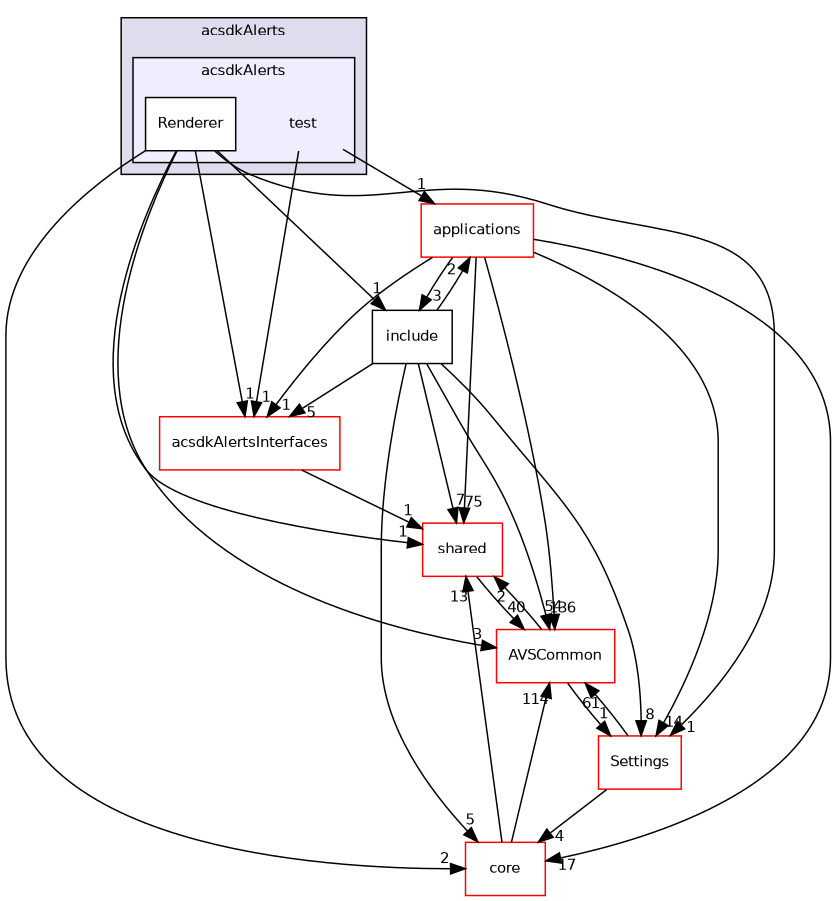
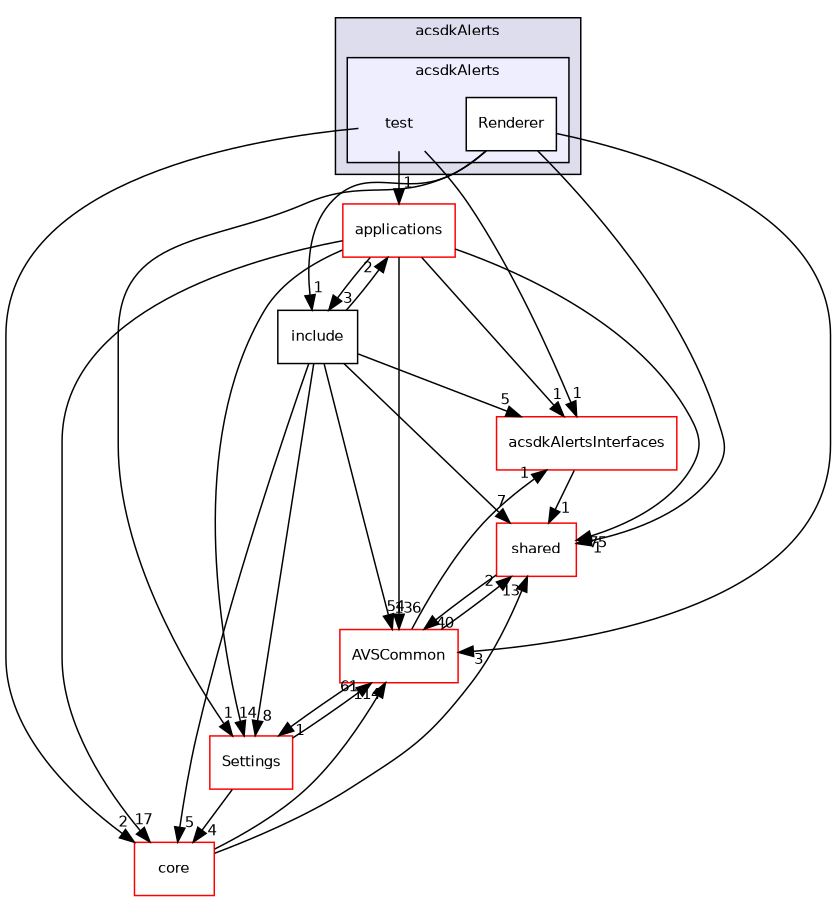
edge "Renderer" -> "acsdkAlertsInterfaces": now "AVSCommon" -> "acsdkAlertsInterfaces"
edge "Renderer" -> "core": now "test" -> "core"
